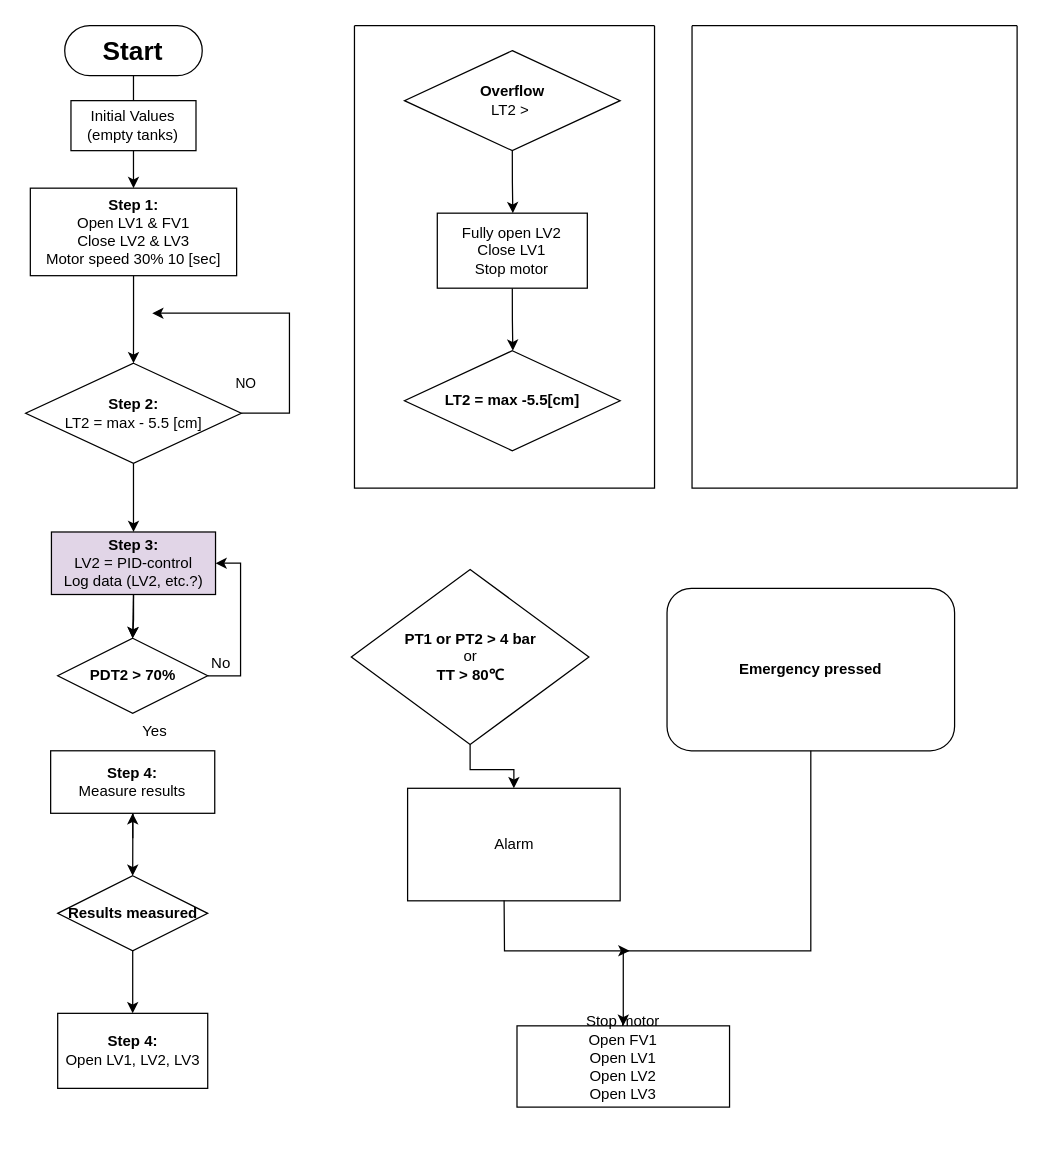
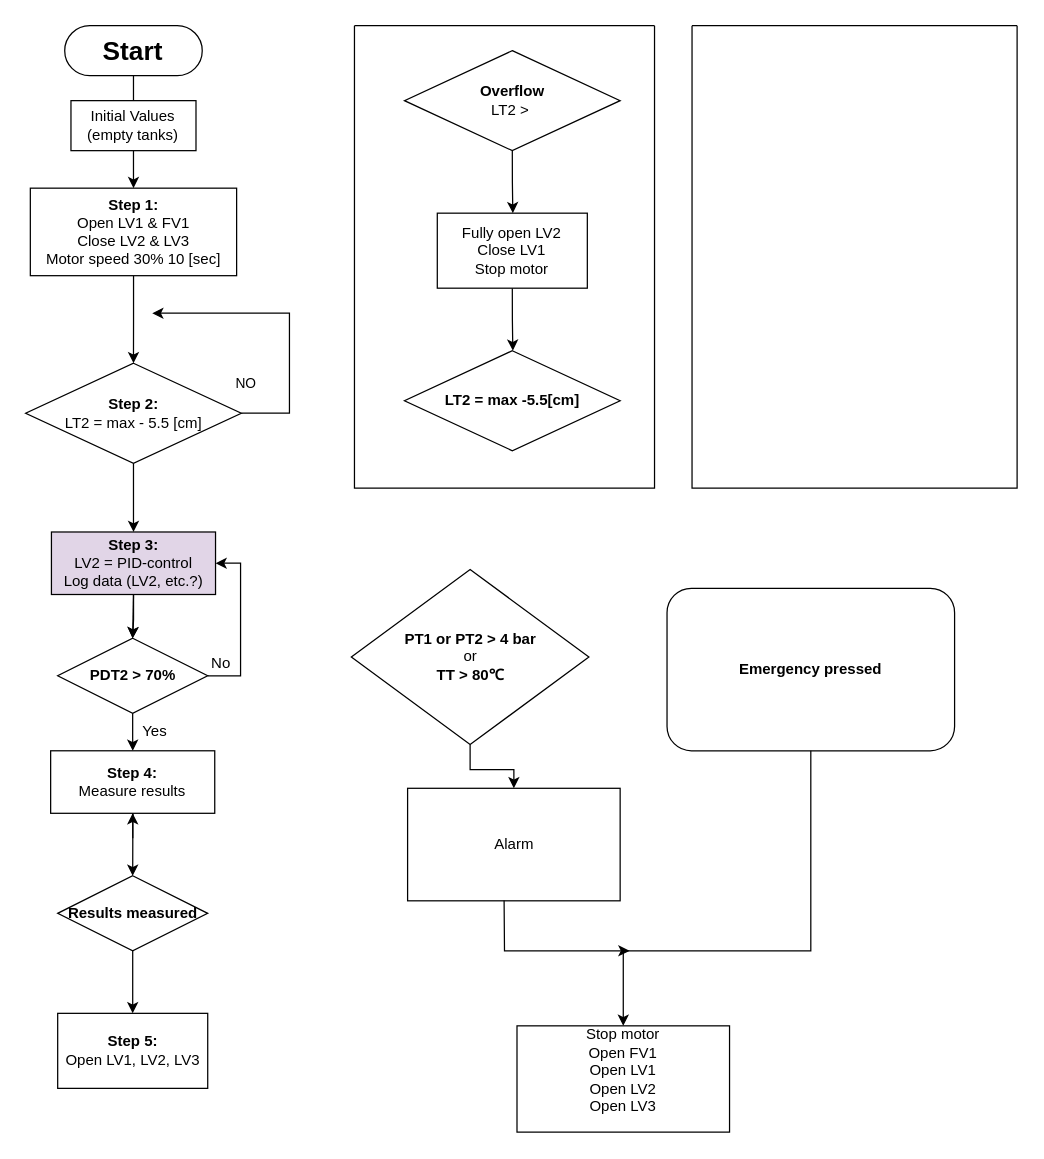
edge "PDT2 > 70%" -> "Step 4: Measure results": added
node "Step 4: Open LV1, LV2, LV3": label "Step 4: Open LV1, LV2, LV3" -> "Step 5: Open LV1, LV2, LV3"
node "Stop motor Open FV1 Open LV1 Open LV2 Open LV3": size 213x81 -> 213x106
